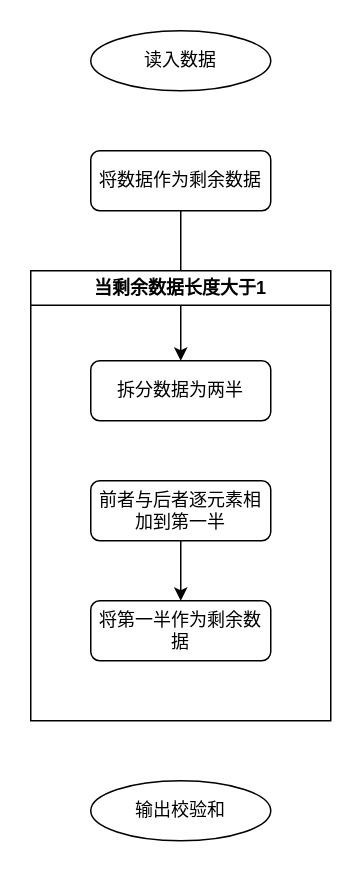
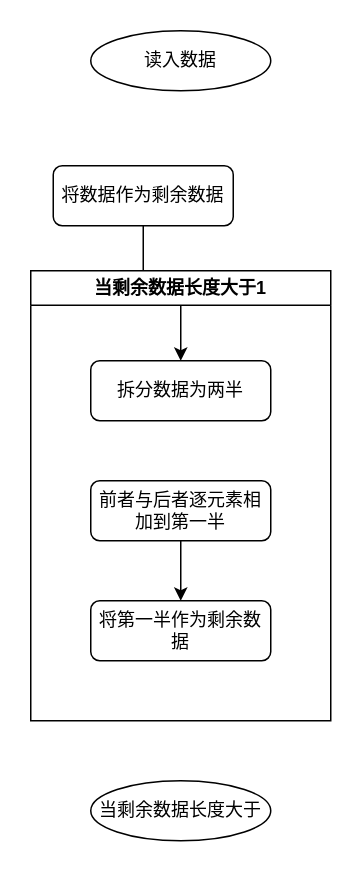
node "将数据作为剩余数据": moved (181, 181) -> (143, 196)
node "输出校验和": label "输出校验和" -> "当剩余数据长度大于"
